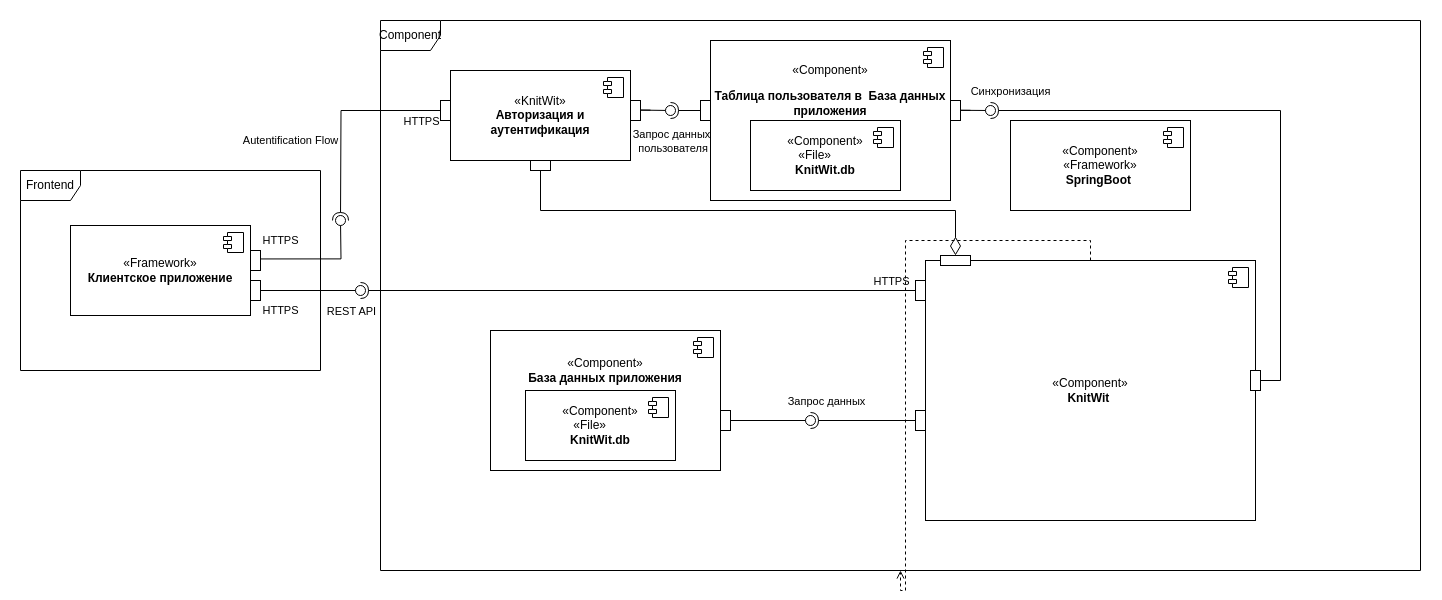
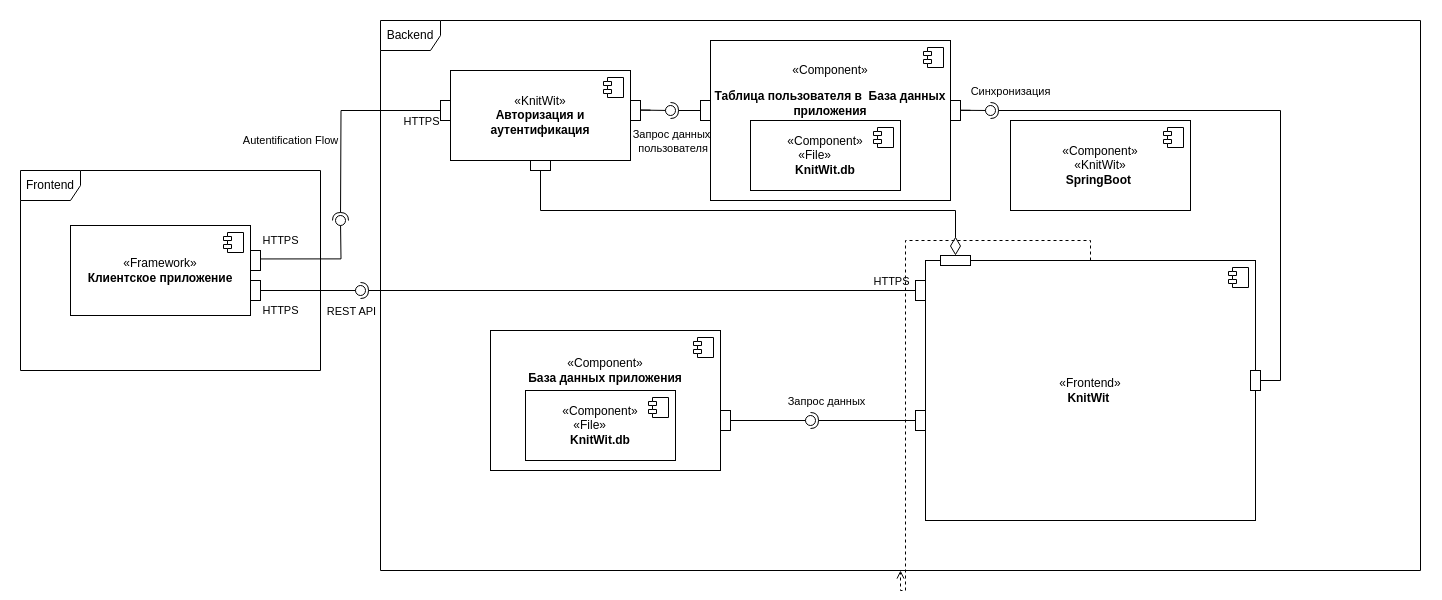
node "Component": label "Component" -> "Backend"
node "«Component» «Framework» SpringBoot": label "«Component» «Framework» SpringBoot" -> "«Component» «KnitWit» SpringBoot"
node "«Component» KnitWit": label "«Component» KnitWit" -> "«Frontend» KnitWit"
